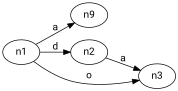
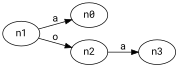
node "n9": label "n9" -> "n0"
edge "n1" -> "n2": label "d" -> "o"
edge "n1" -> "n3": removed, label "o"
